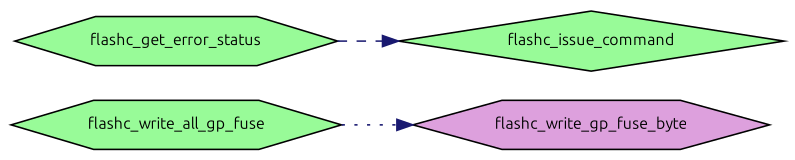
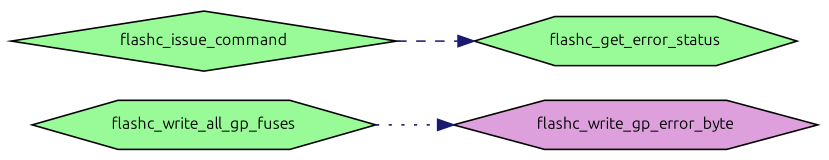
edge "flashc_get_error_status" -> "flashc_issue_command": reversed
node "flashc_write_all_gp_fuse": label "flashc_write_all_gp_fuse" -> "flashc_write_all_gp_fuses"
node "flashc_write_gp_fuse_byte": label "flashc_write_gp_fuse_byte" -> "flashc_write_gp_error_byte"
